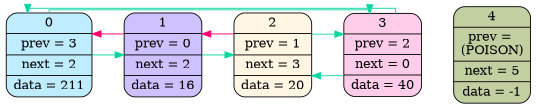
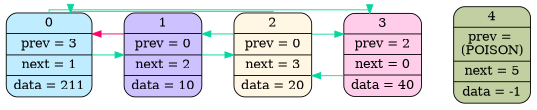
edge "3" -> "0": now "2" -> "0"
edge "2" -> "1": color #ff006e -> #06d6a0
node "2": text "prev = 1" -> "prev = 0"
node "0": text "next = 2" -> "next = 1"
node "1": text "data = 16" -> "data = 10"
